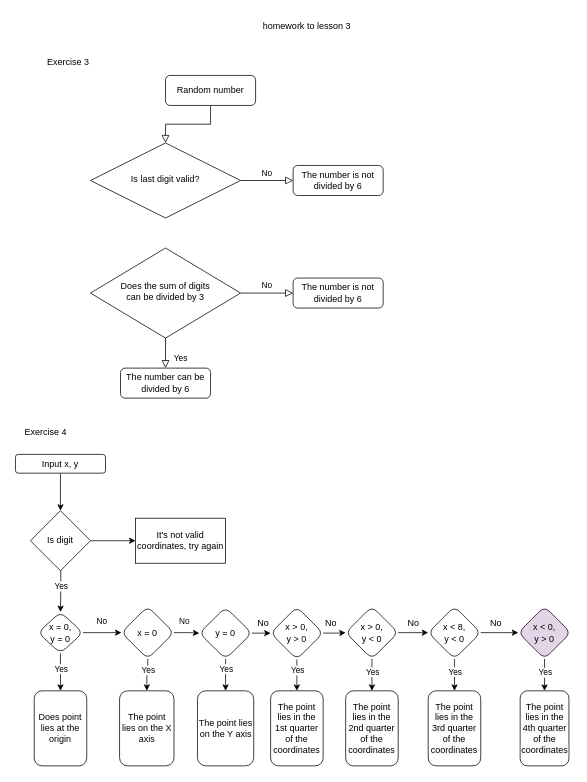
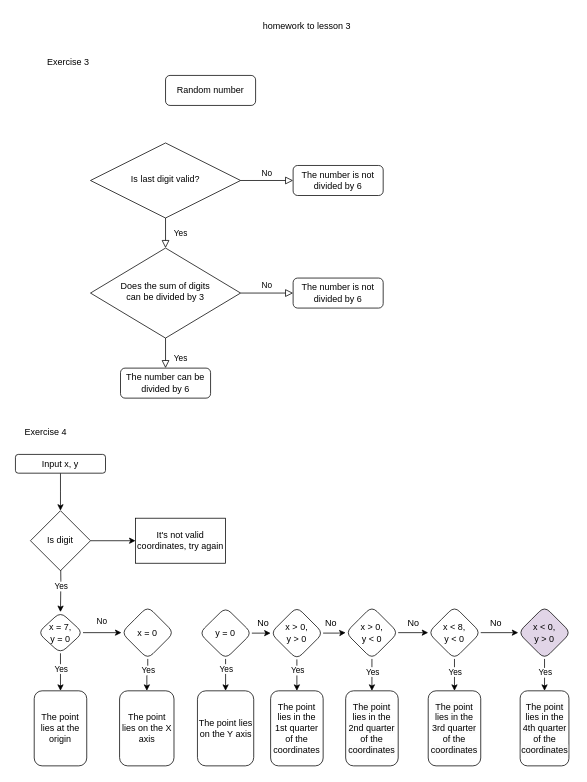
edge "Random number" -> "Is last digit valid?": removed
edge "Is last digit valid?" -> "Does the sum of digits can be divided by 3": added, label "Yes"
edge "x = 0" -> "y = 0": removed, label "No"
node "x = 0, y = 0": label "x = 0, y = 0" -> "x = 7, y = 0"
node "Does point lies at the origin": label "Does point lies at the origin" -> "The point lies at the origin"
